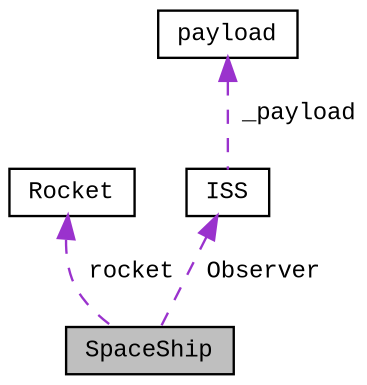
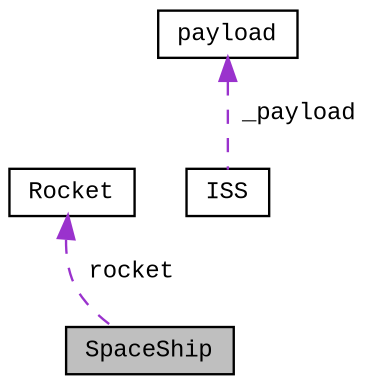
edge "SpaceShip" -> "ISS": removed, label "Observer"
